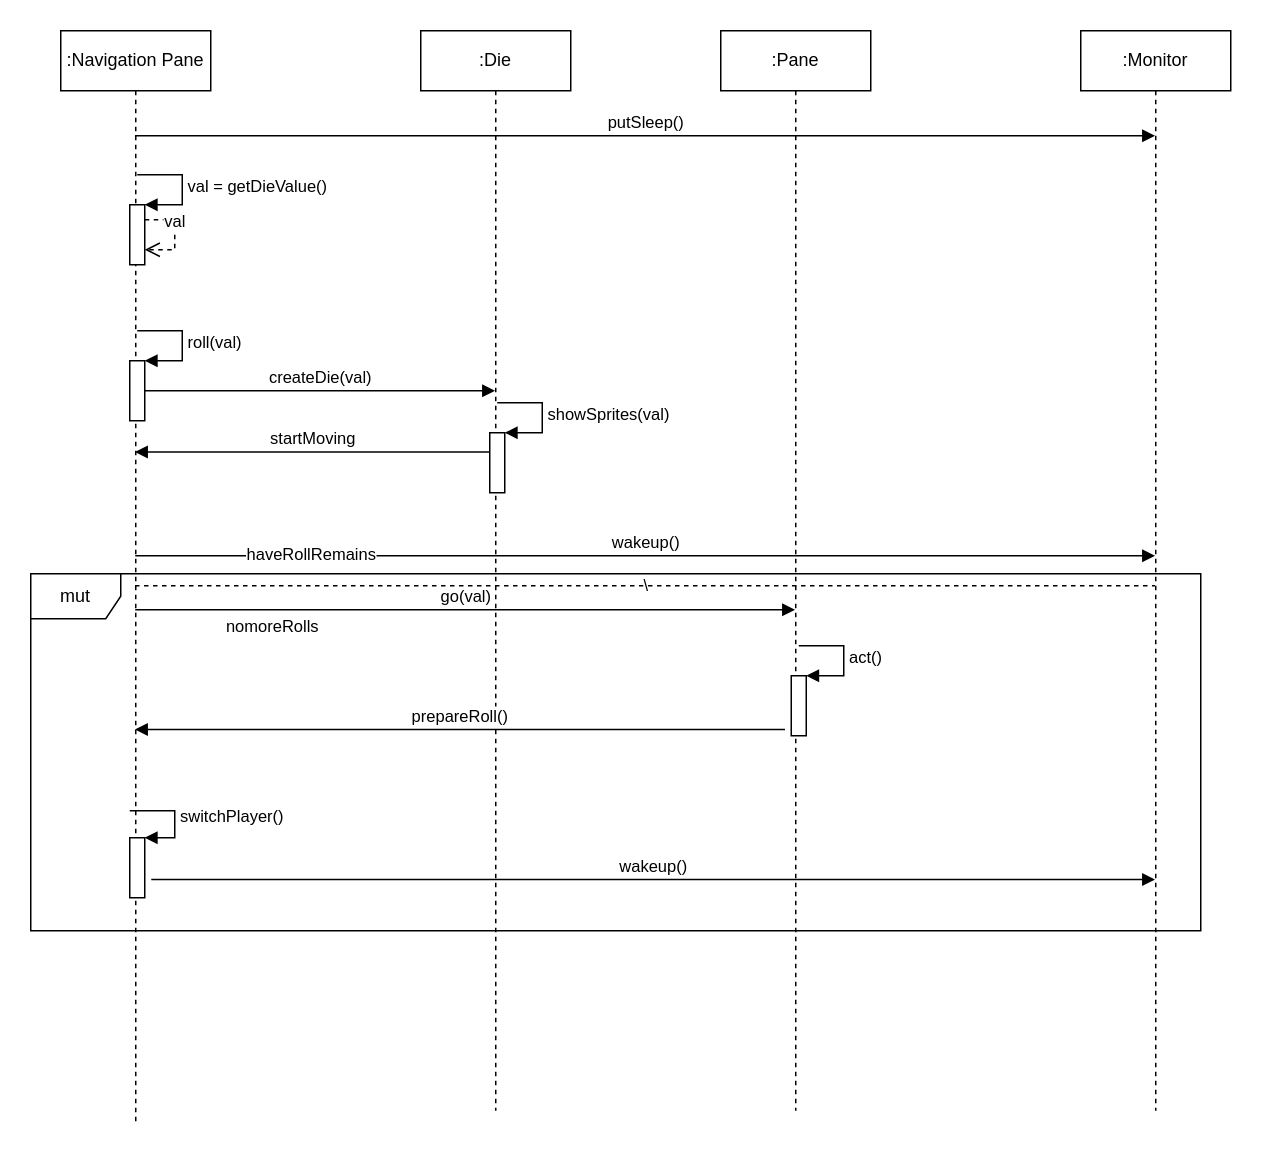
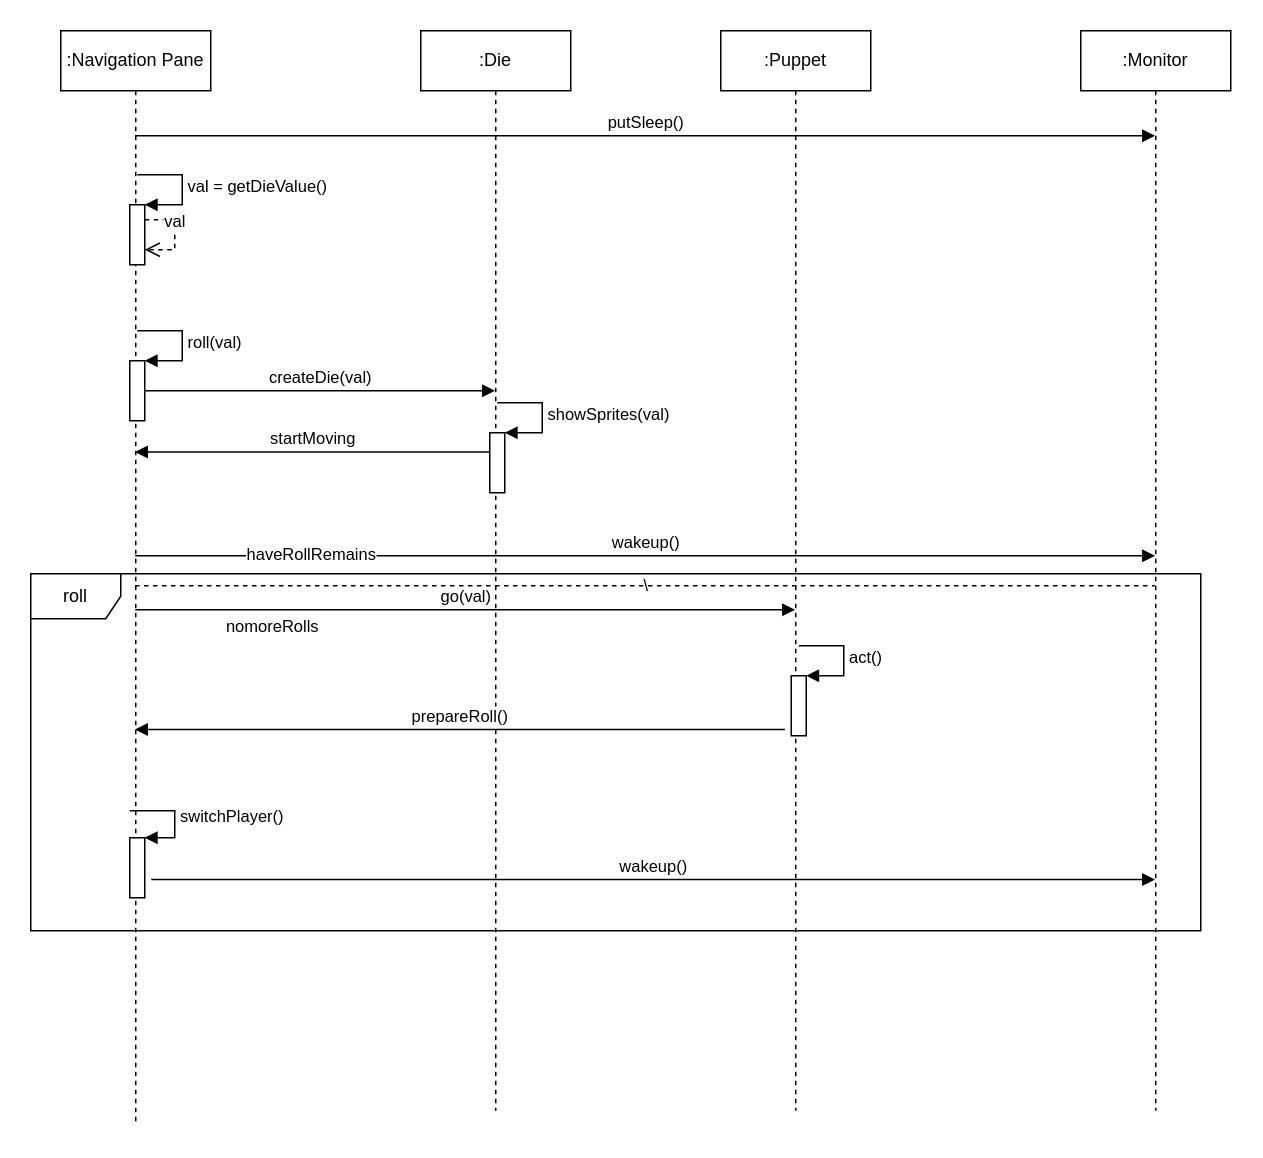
node ":Pane": label ":Pane" -> ":Puppet"
node "mut": label "mut" -> "roll"
